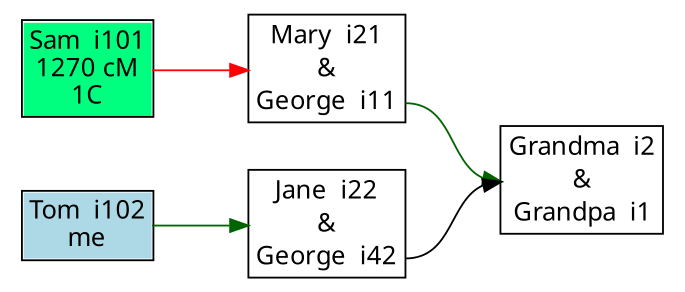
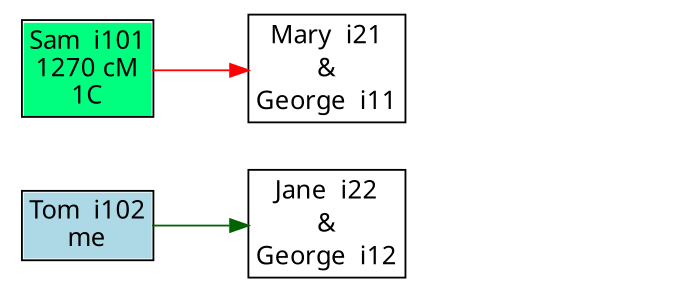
node "Grandma  i2": removed
node "Jane  i22": text "George  i42" -> "George  i12"
